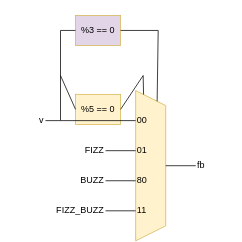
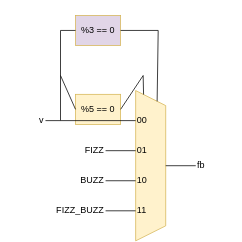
node "80": label "80" -> "10"
